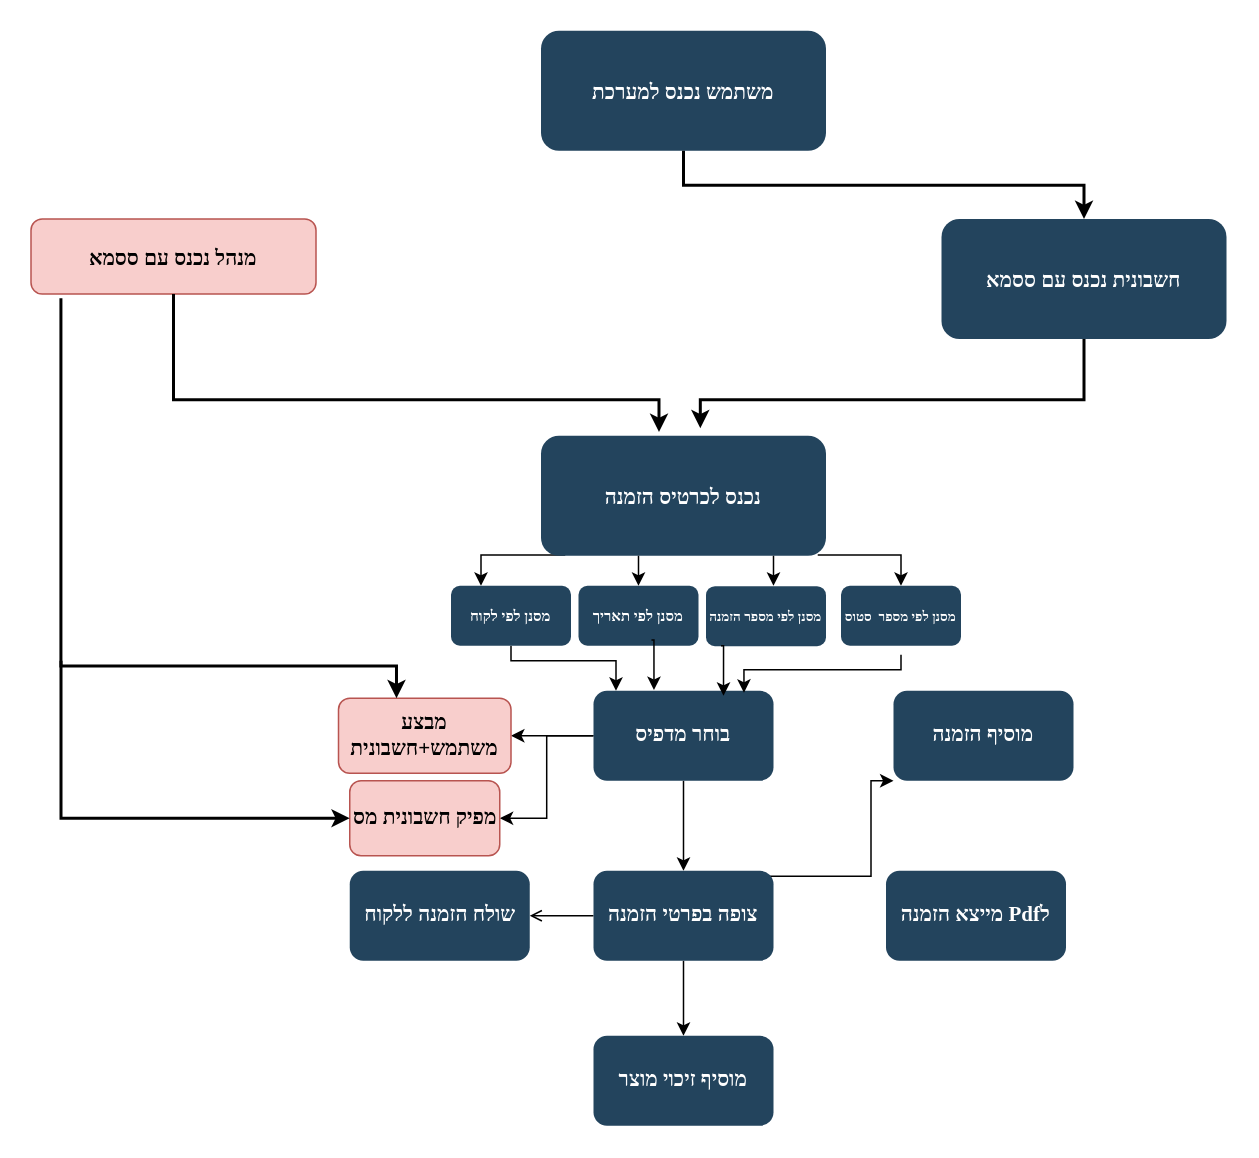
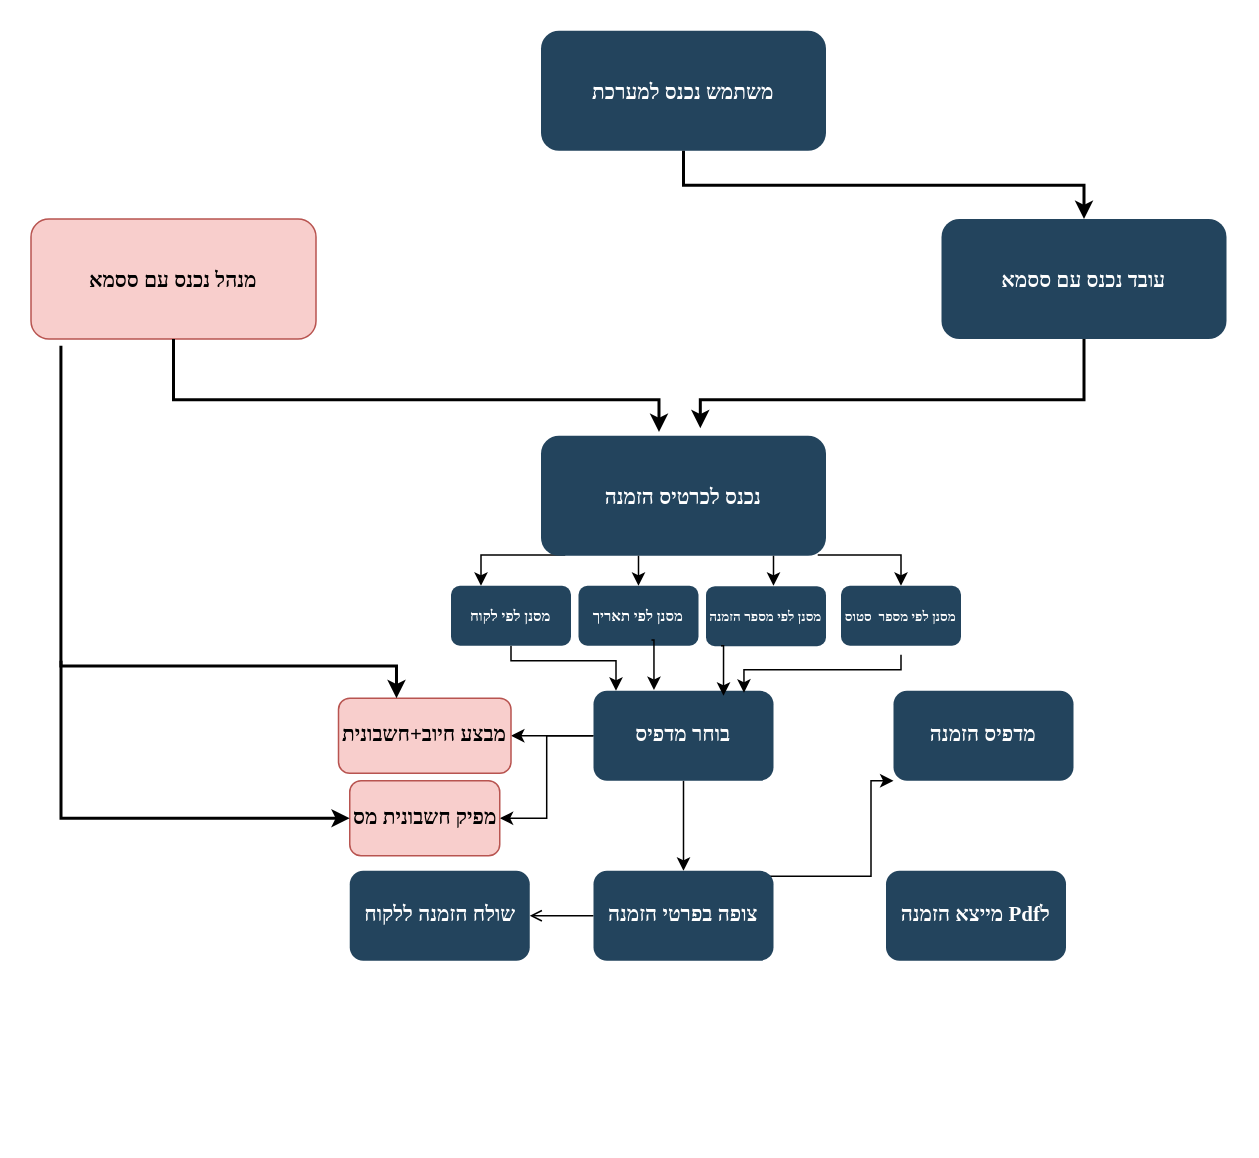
node "מנהל נכנס עם ססמא": size 285x75 -> 285x120
node "חשבונית נכנס עם ססמא": label "חשבונית נכנס עם ססמא" -> "עובד נכנס עם ססמא"
node "מבצע משתמש+חשבונית": label "מבצע משתמש+חשבונית" -> "מבצע חיוב+חשבונית"
node "מוסיף הזמנה": label "מוסיף הזמנה" -> "מדפיס הזמנה"
edge "צופה בפרטי הזמנה" -> "מוסיף זיכוי מוצר": removed
node "מוסיף זיכוי מוצר": removed
